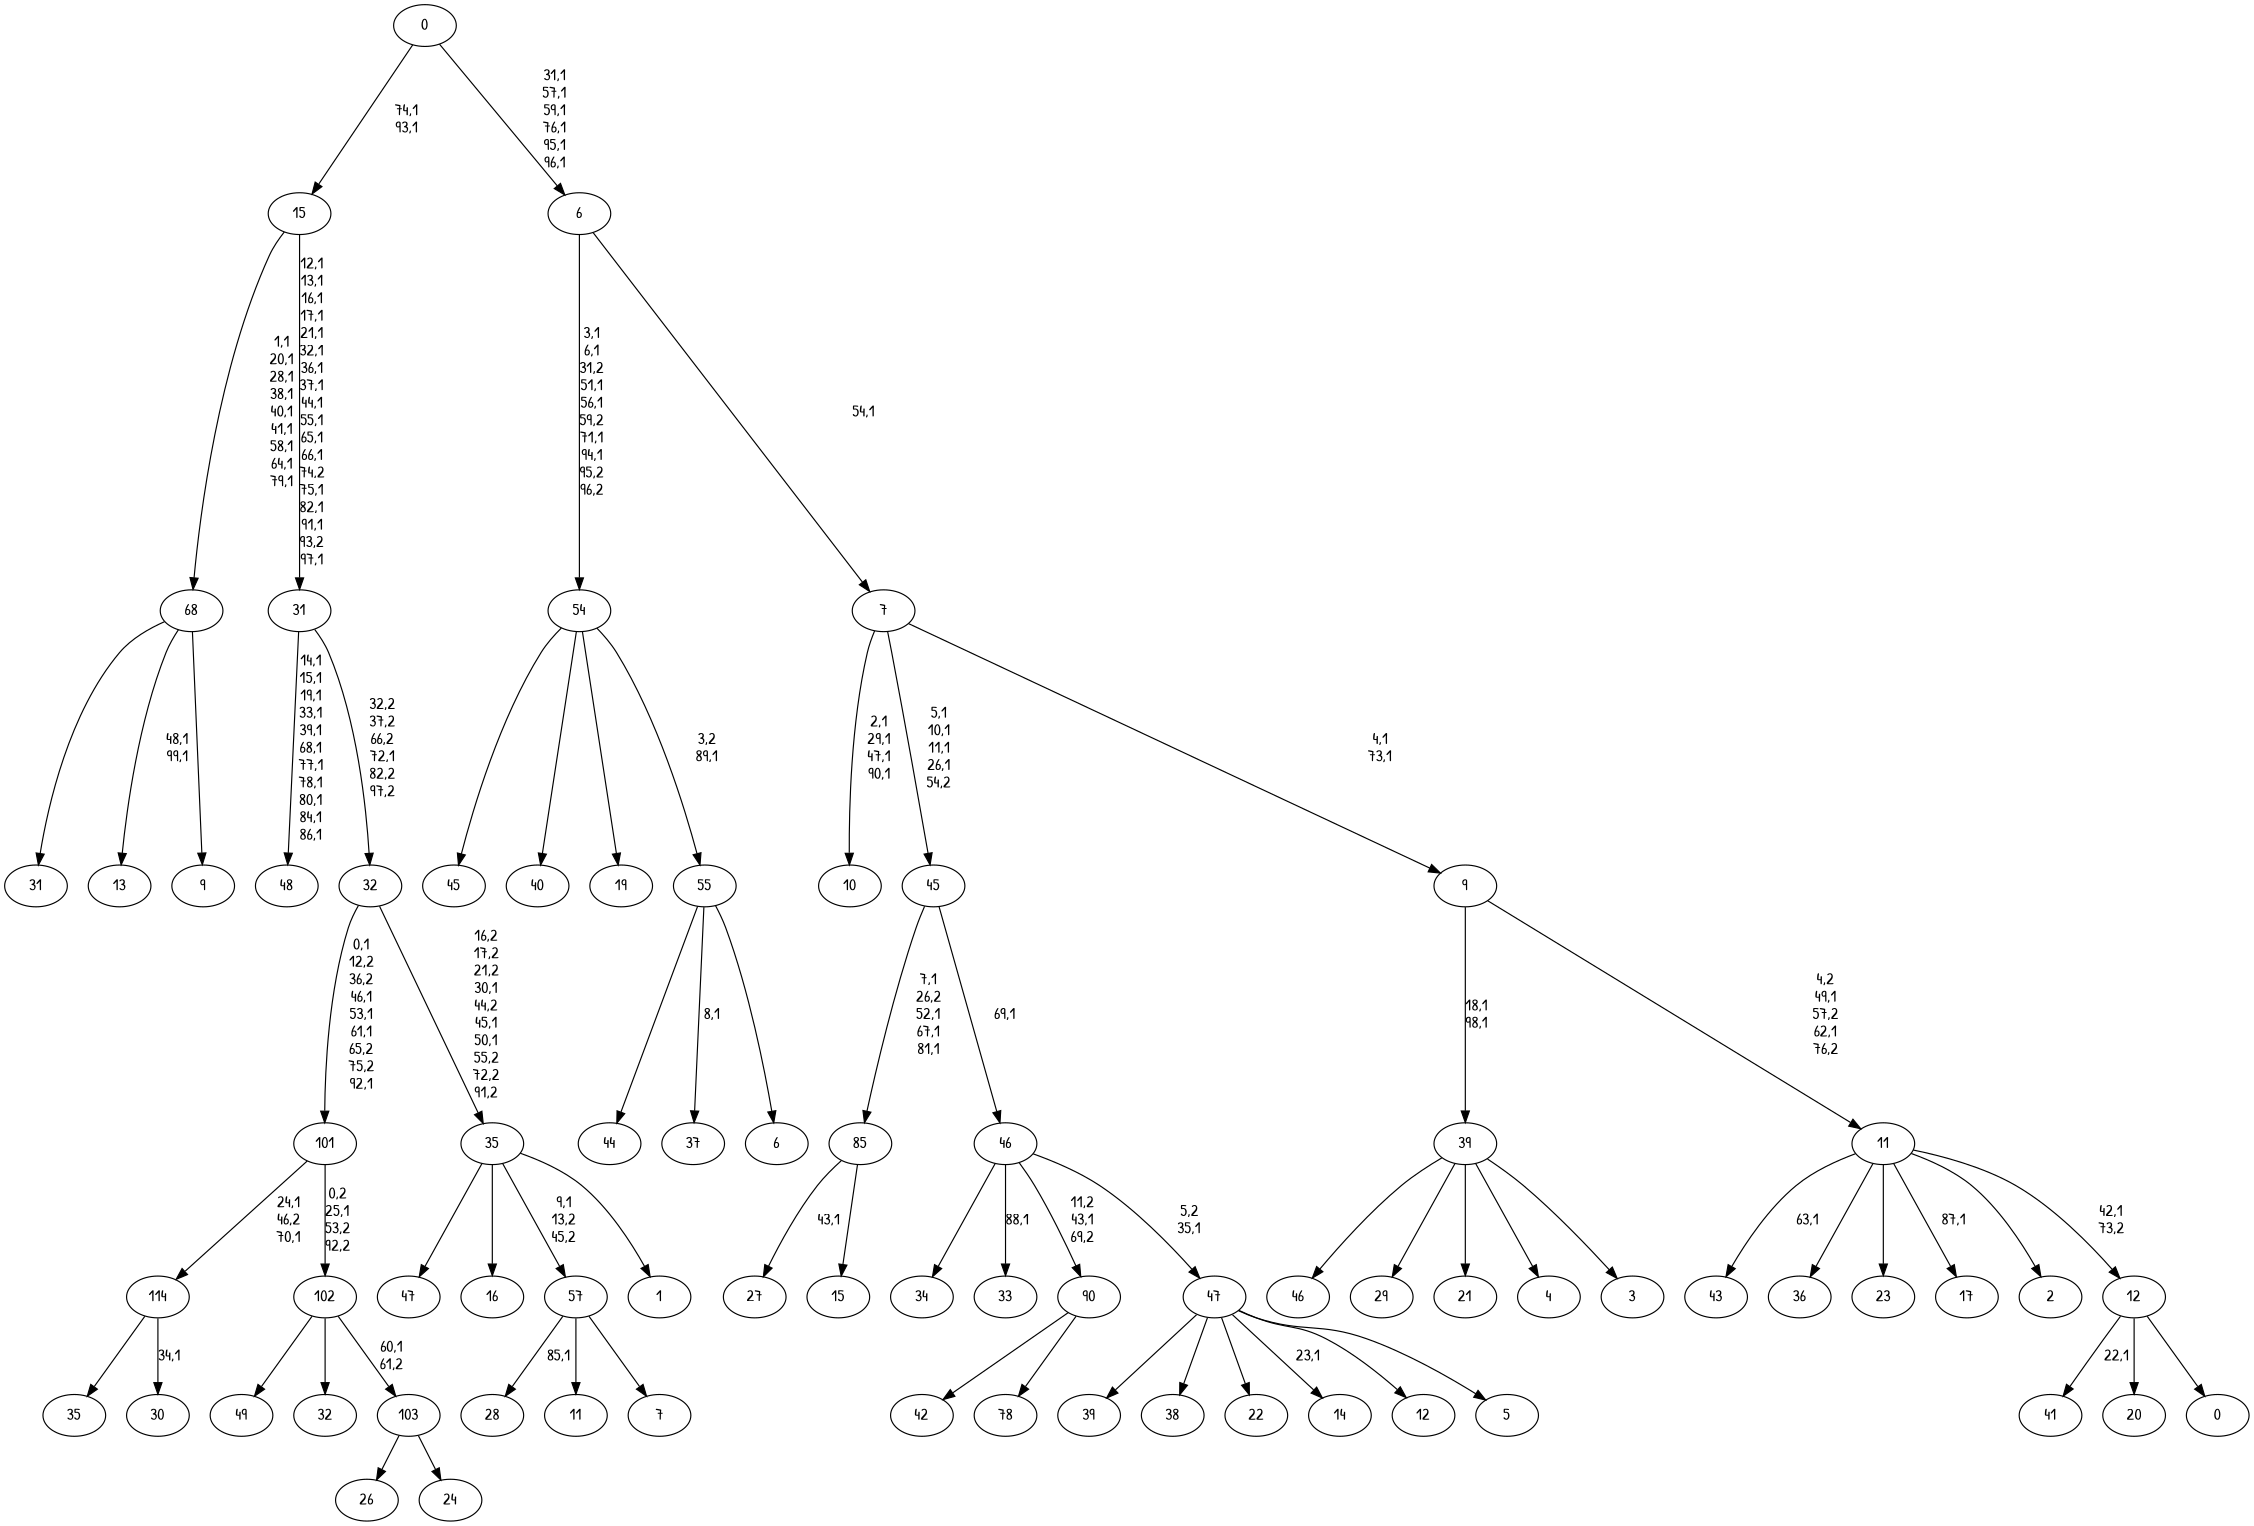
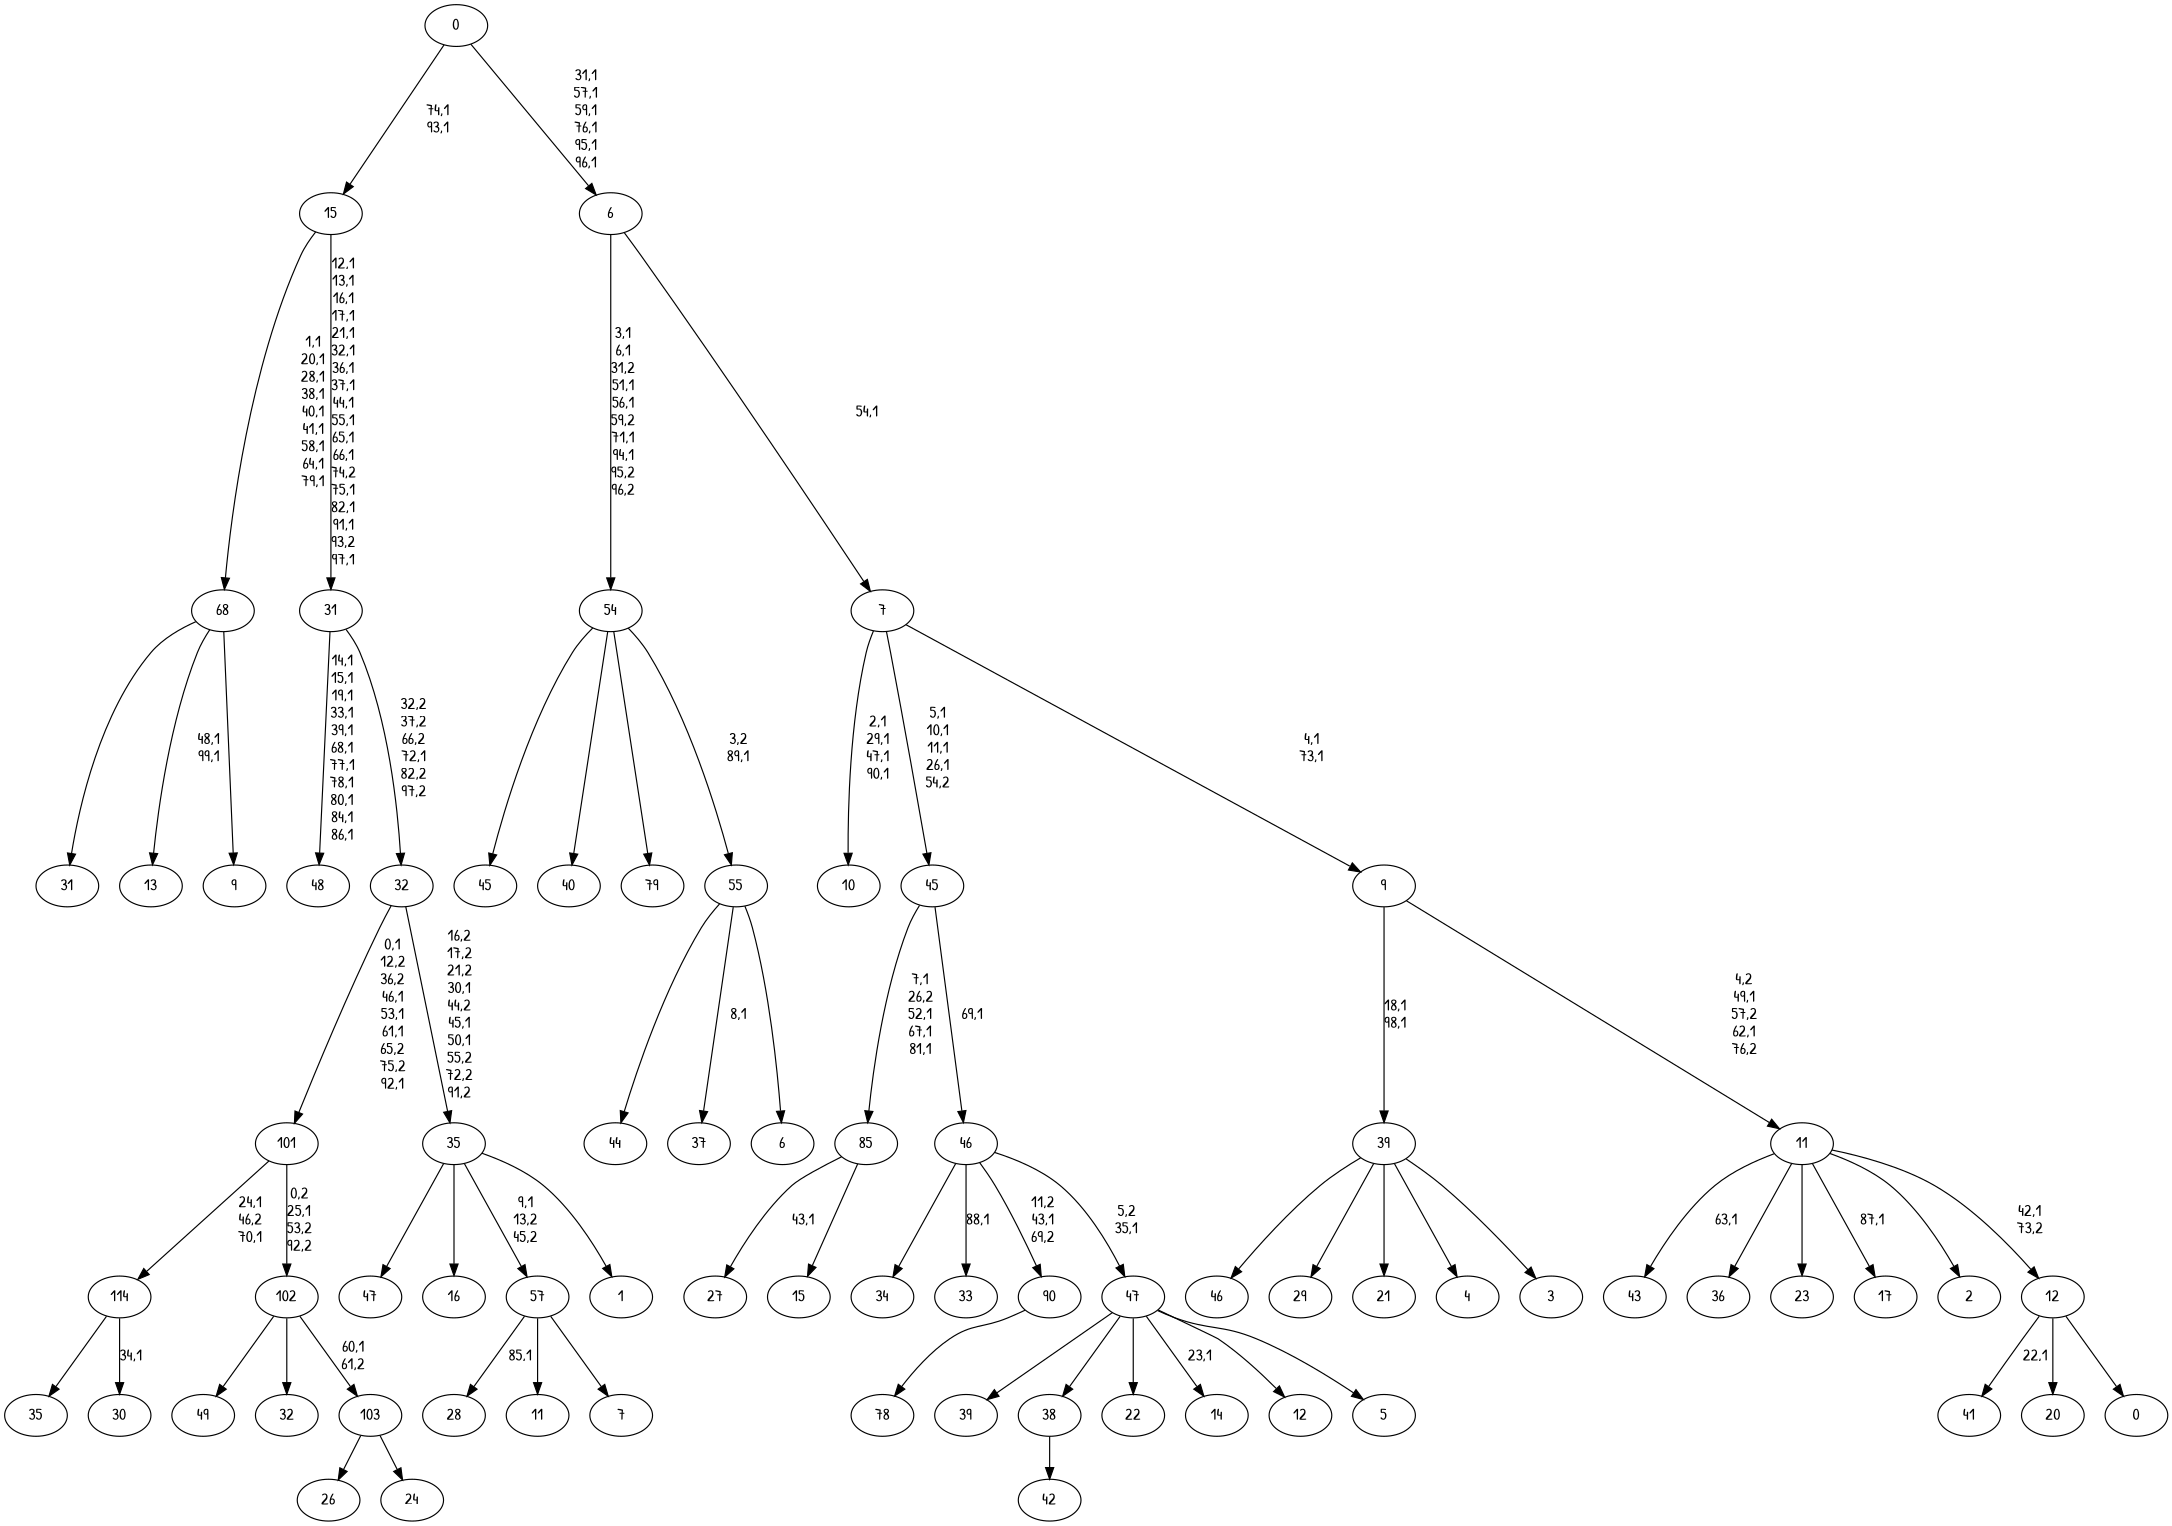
node "19": label "19" -> "79"
edge "90" -> "42": now "38" -> "42"
